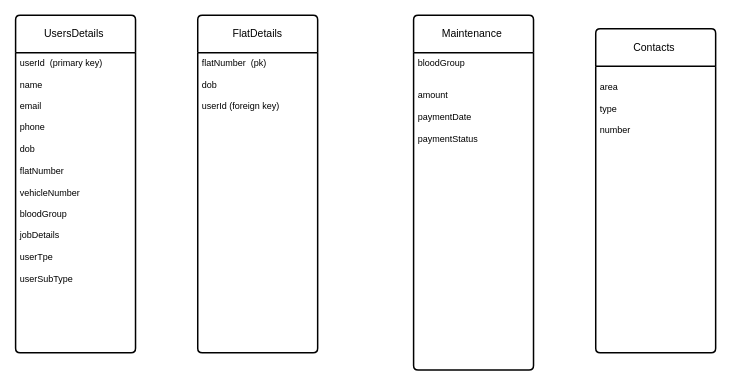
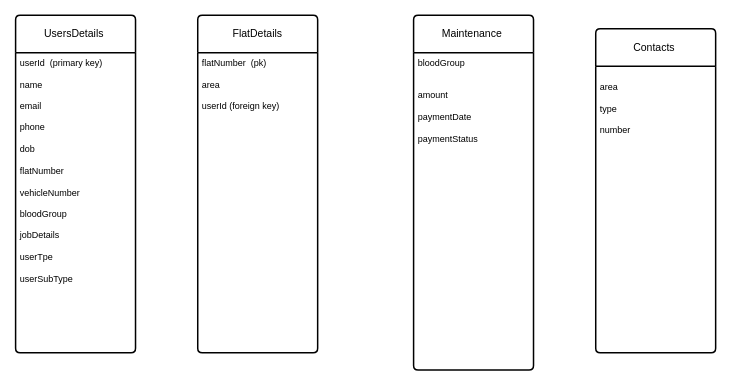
node "flatNumber (pk) dob userId (foreign key)": label "flatNumber (pk) dob userId (foreign key)" -> "flatNumber (pk) area userId (foreign key)"
